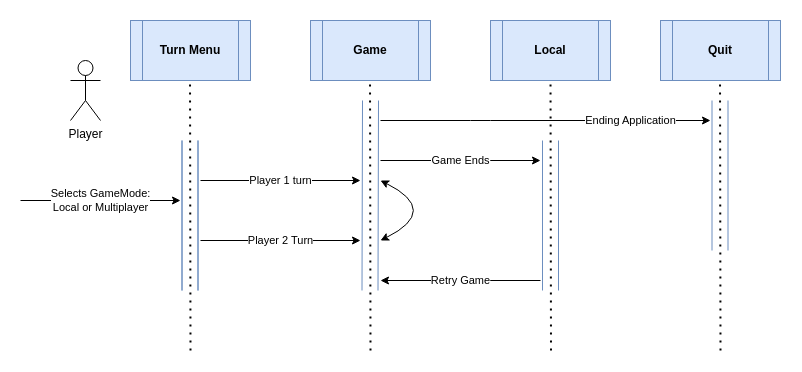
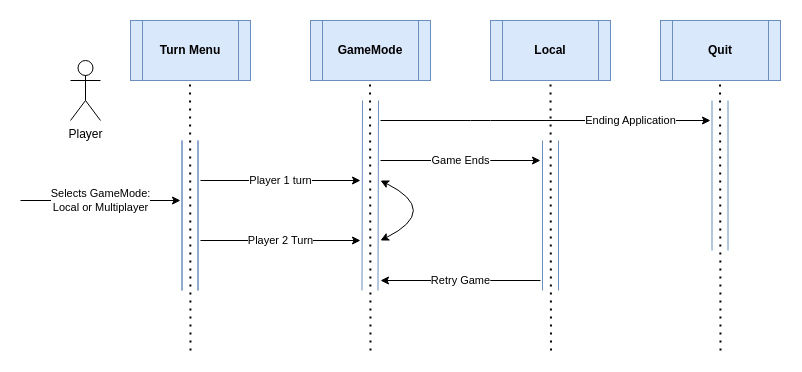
node "Game": label "Game" -> "GameMode"
